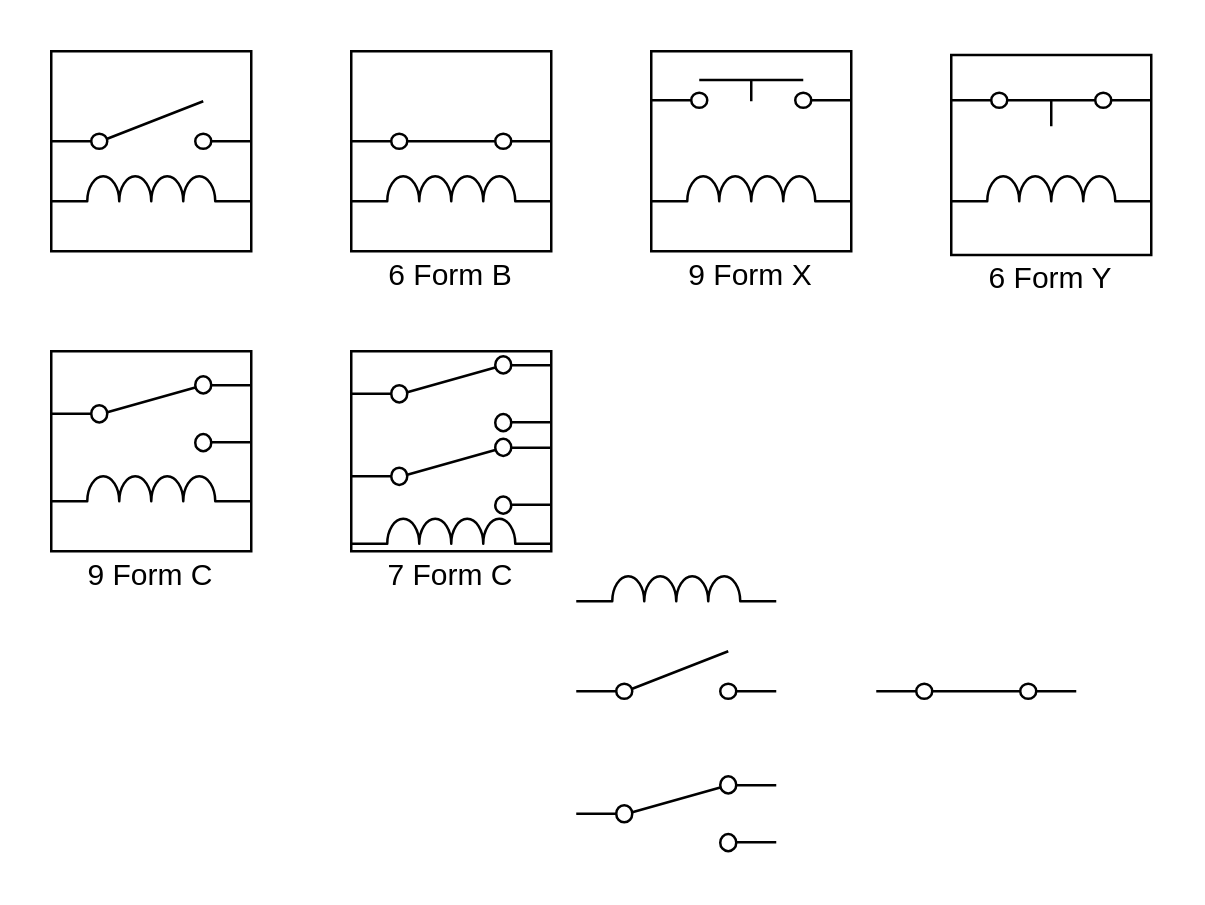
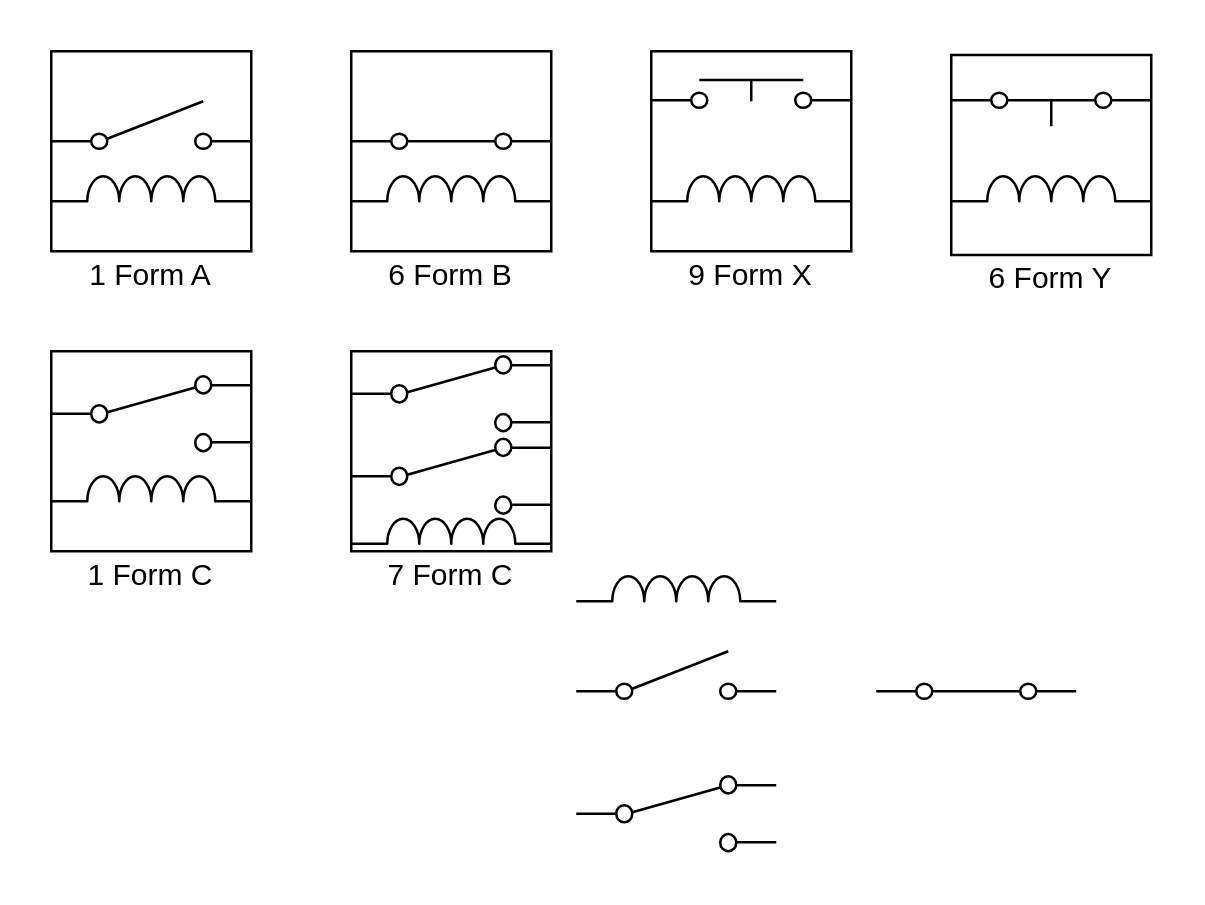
node "1 Form A": added
node "9 Form C": label "9 Form C" -> "1 Form C"
